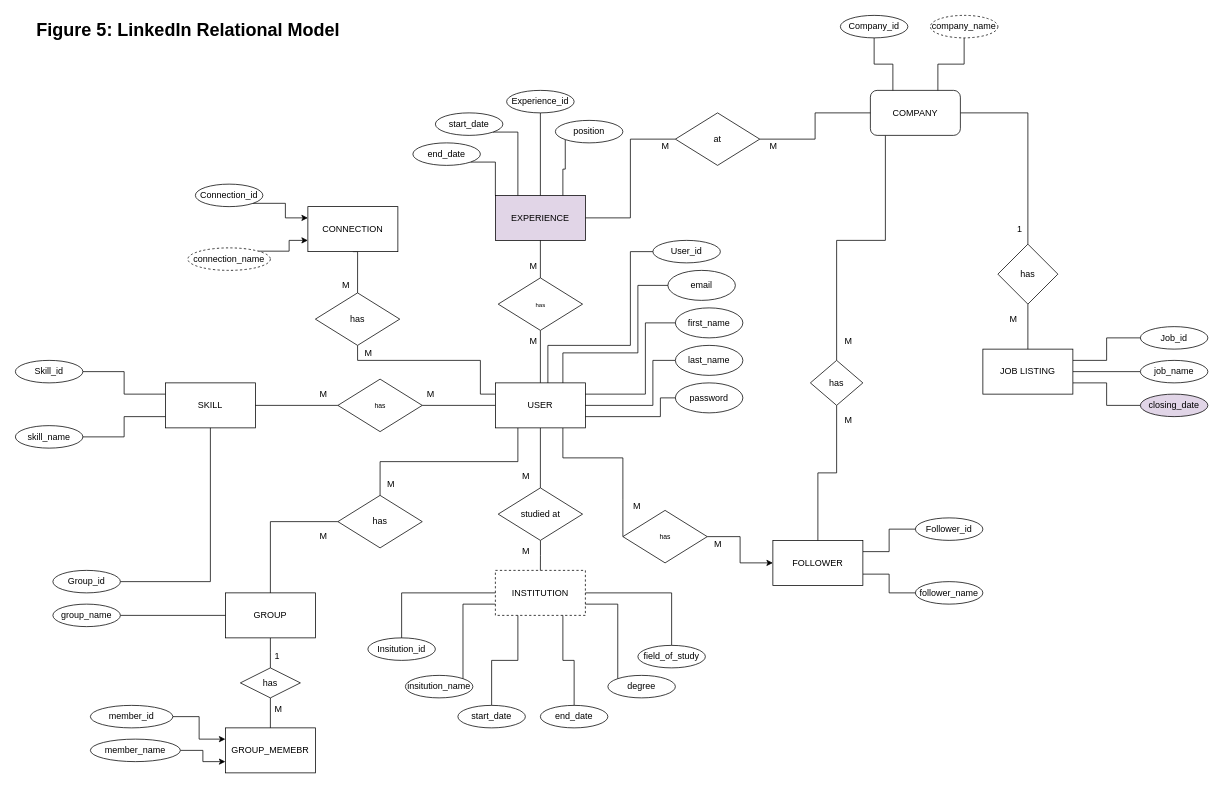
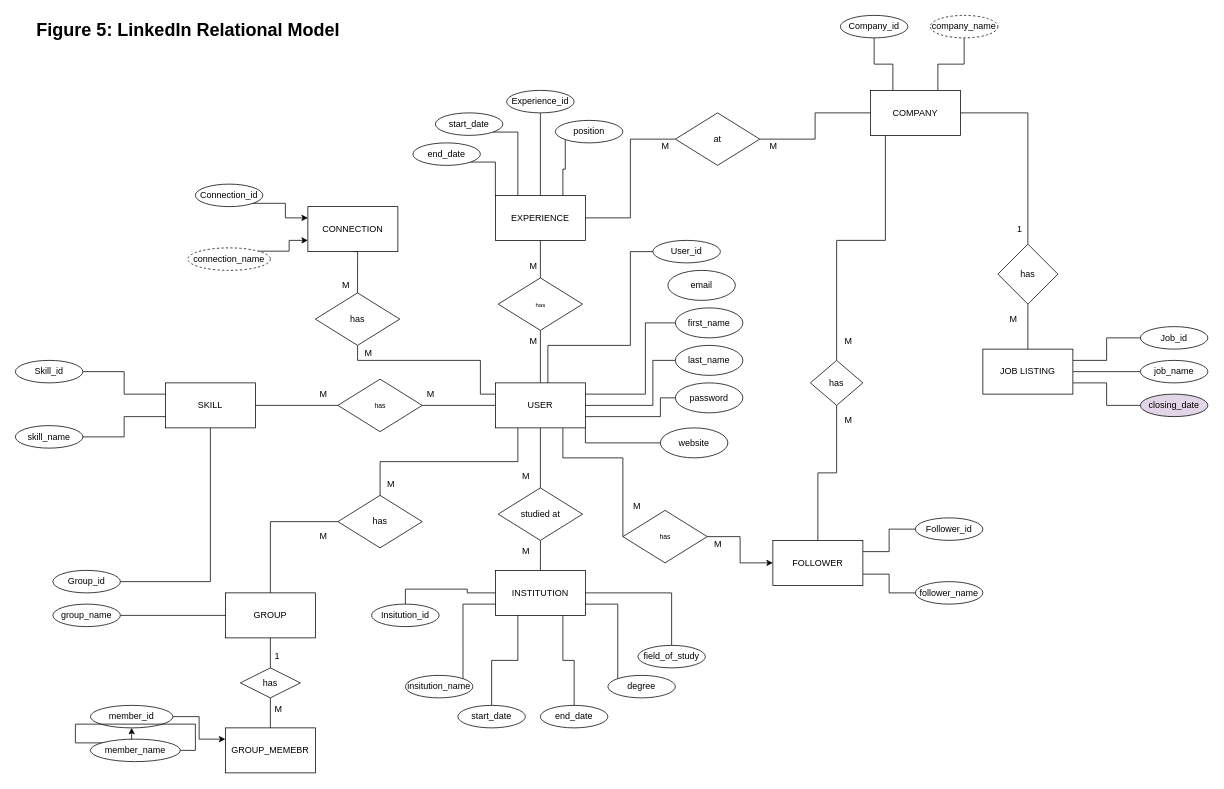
node "COMPANY": shape rounded rectangle -> rectangle
node "EXPERIENCE": fillcolor #e1d5e7 -> #ffffff
edge "email" -- "USER": removed
edge "USER" -- "website": added
node "website": added
node "INSTITUTION": style dashed -> solid
node "Insitution_id": moved (402, 649) -> (405, 615)
edge "member_name" -> "GROUP_MEMEBR": now "member_name" -> "member_id"
